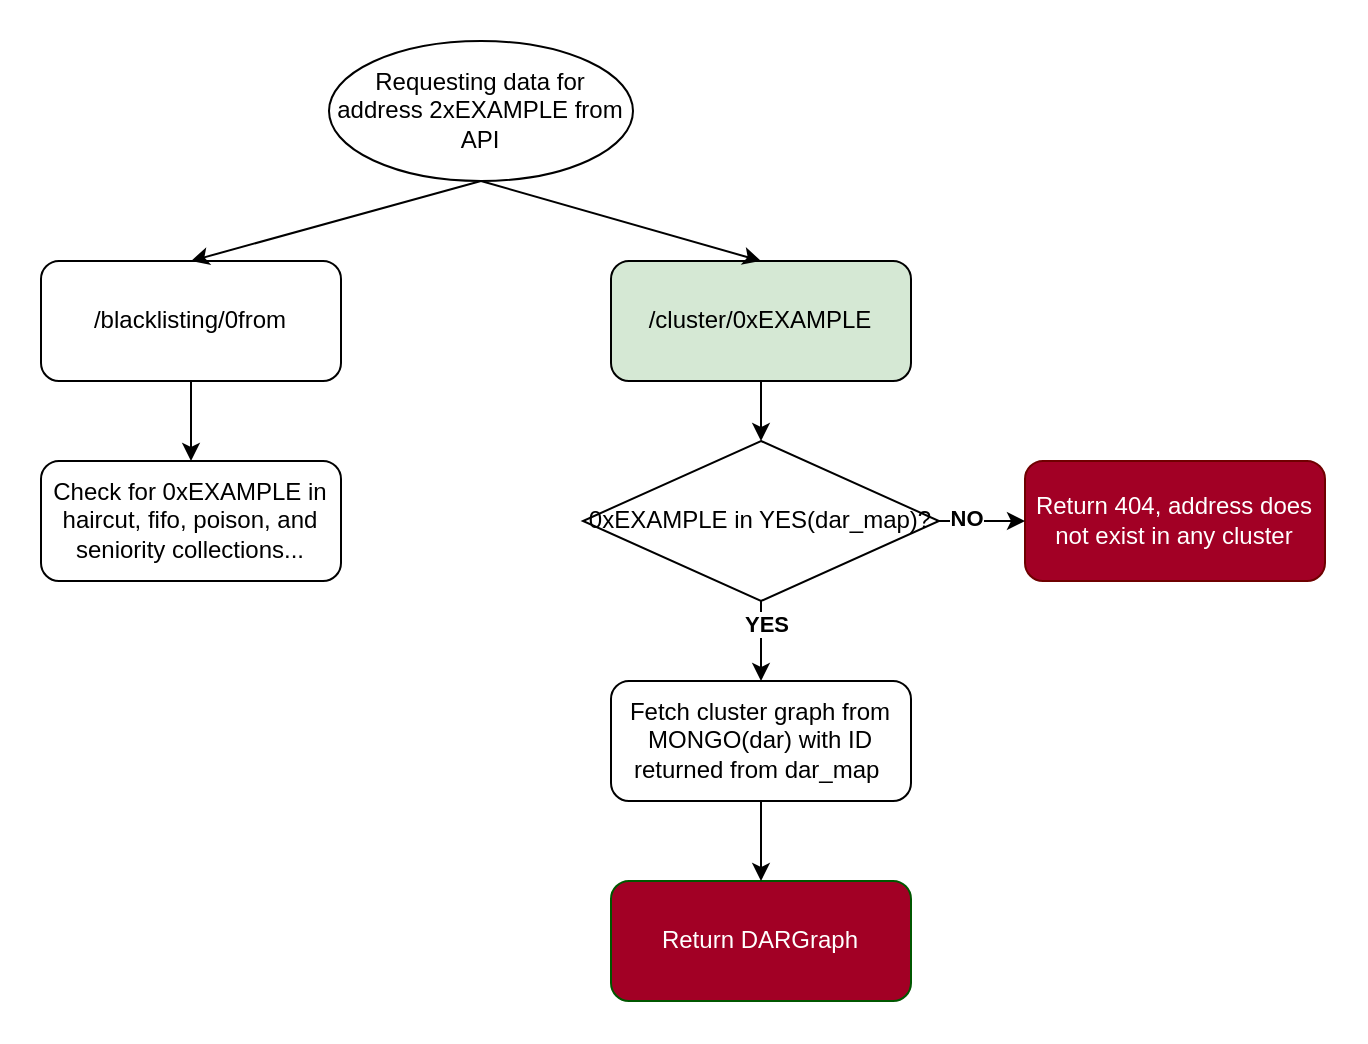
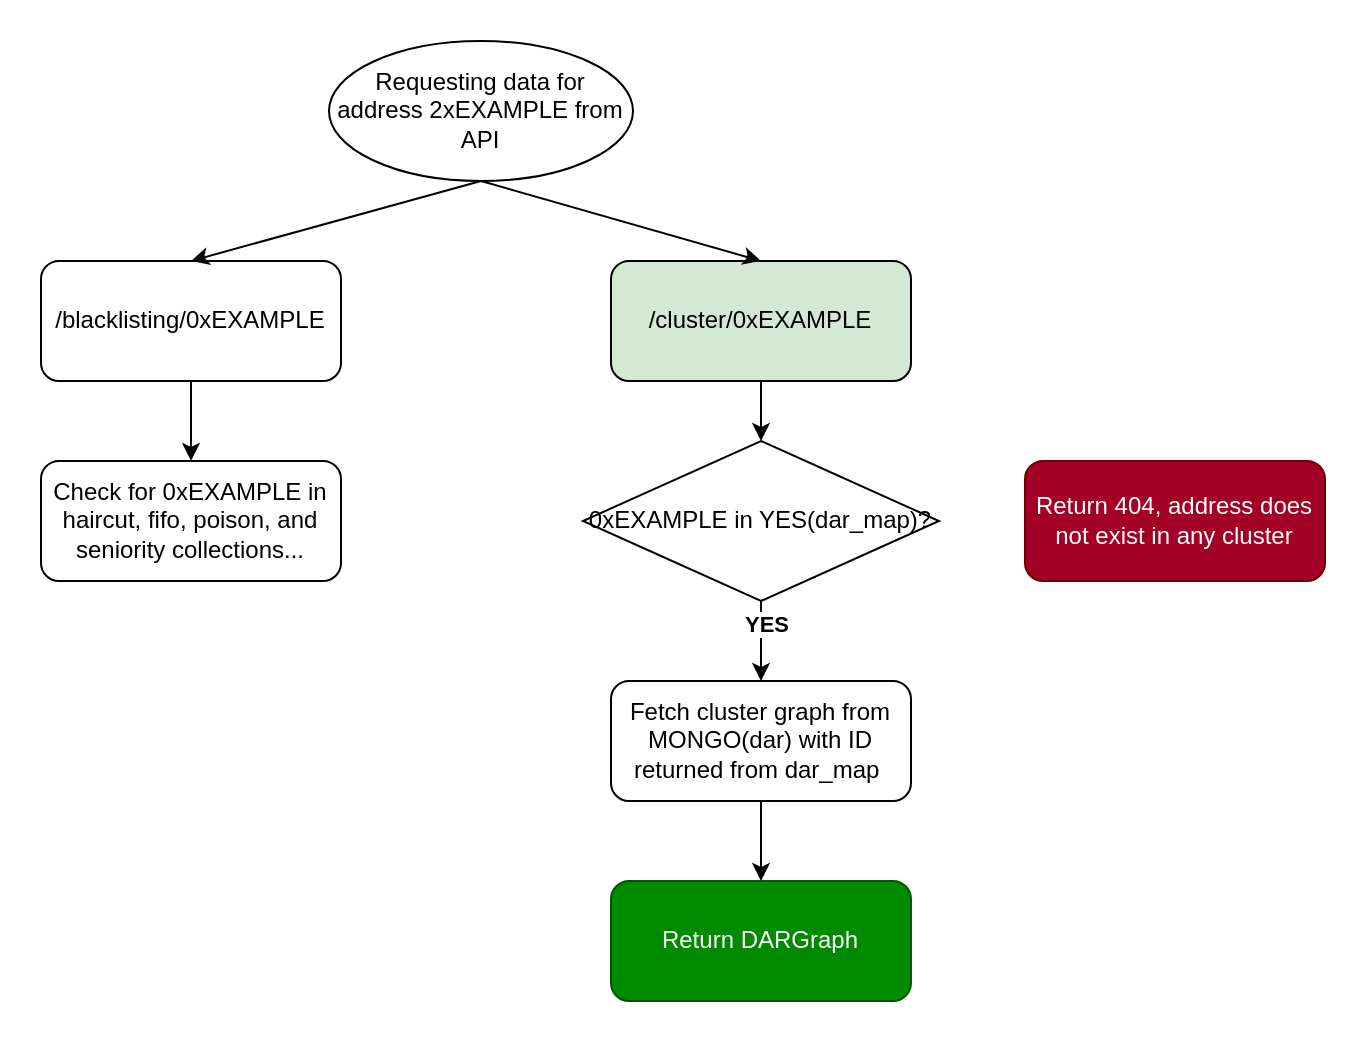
node "/blacklisting/0from": label "/blacklisting/0from" -> "/blacklisting/0xEXAMPLE"
edge "0xEXAMPLE in YES(dar_map)?" -> "Return 404, address does not exist in any cluster": removed, label "NO"
node "Return DARGraph": fillcolor #a20025 -> #008a00
